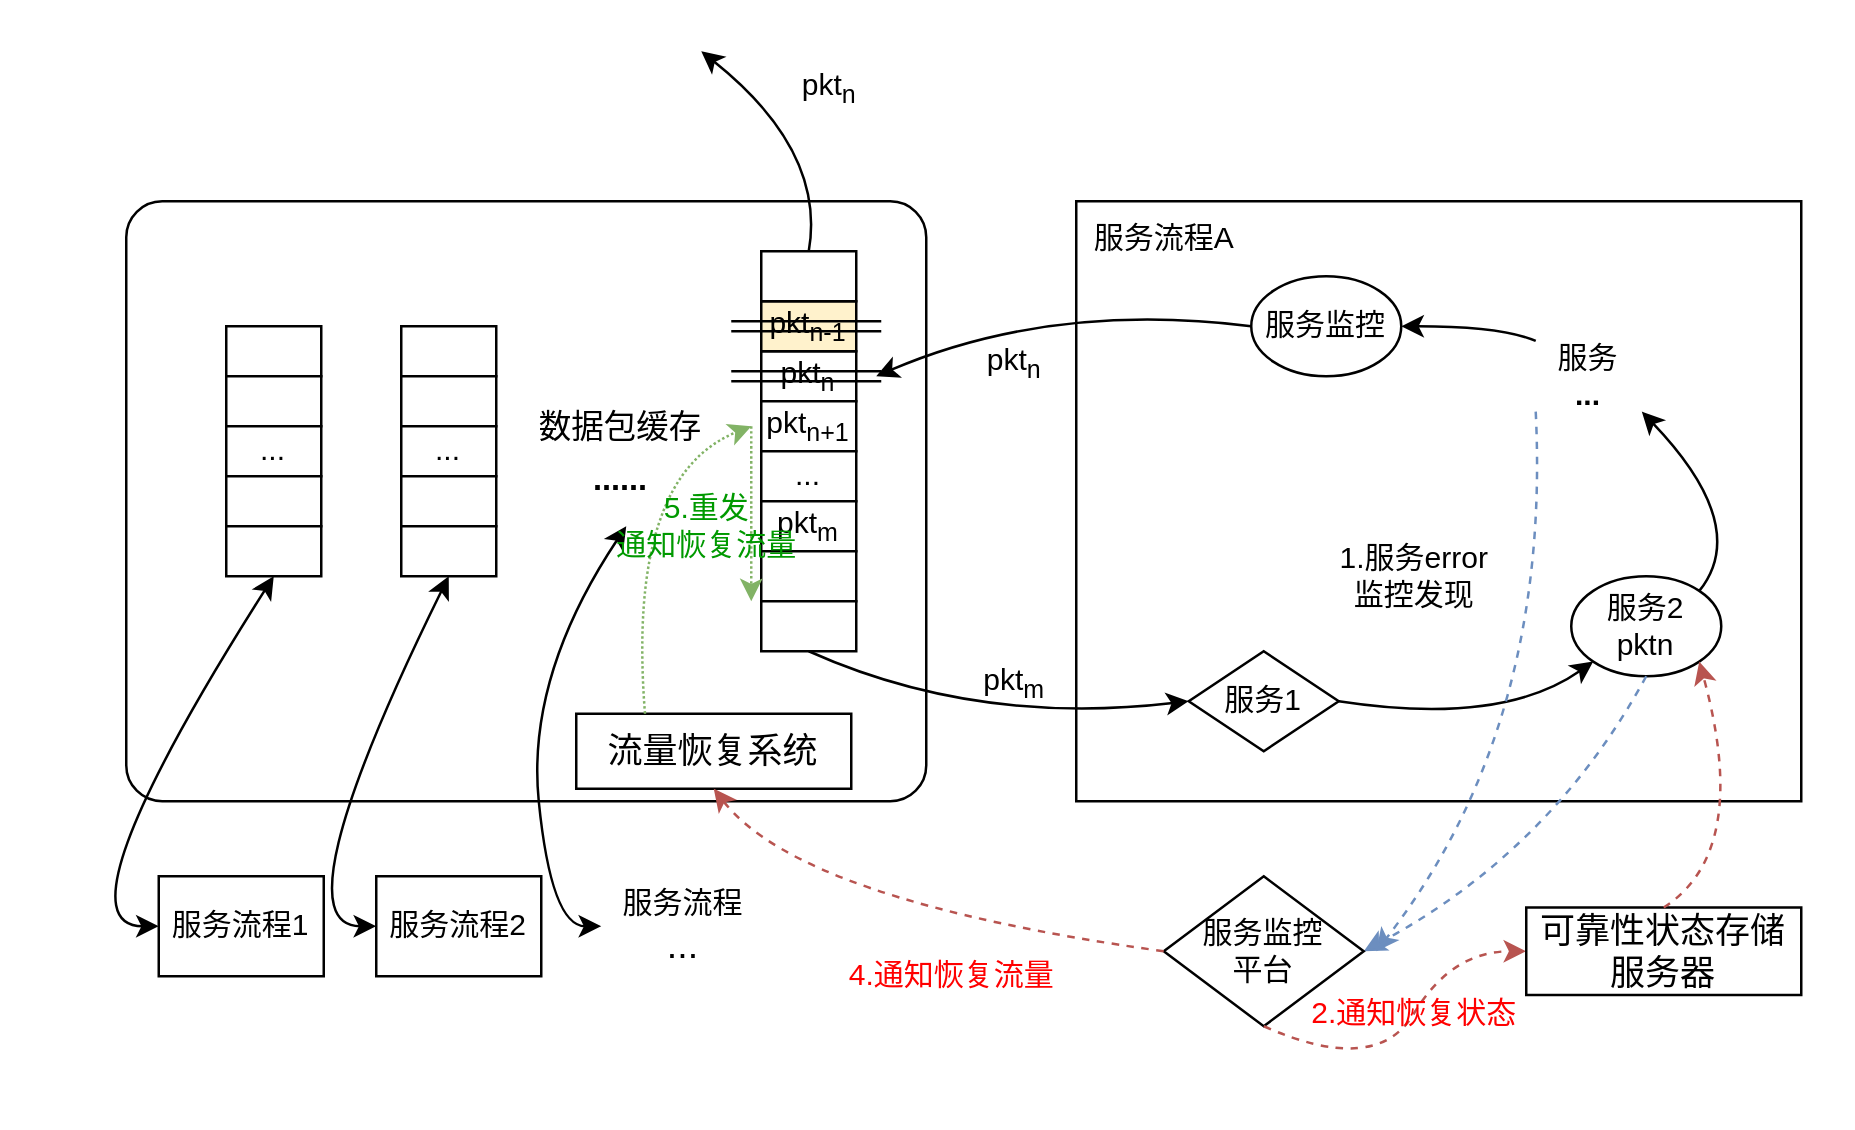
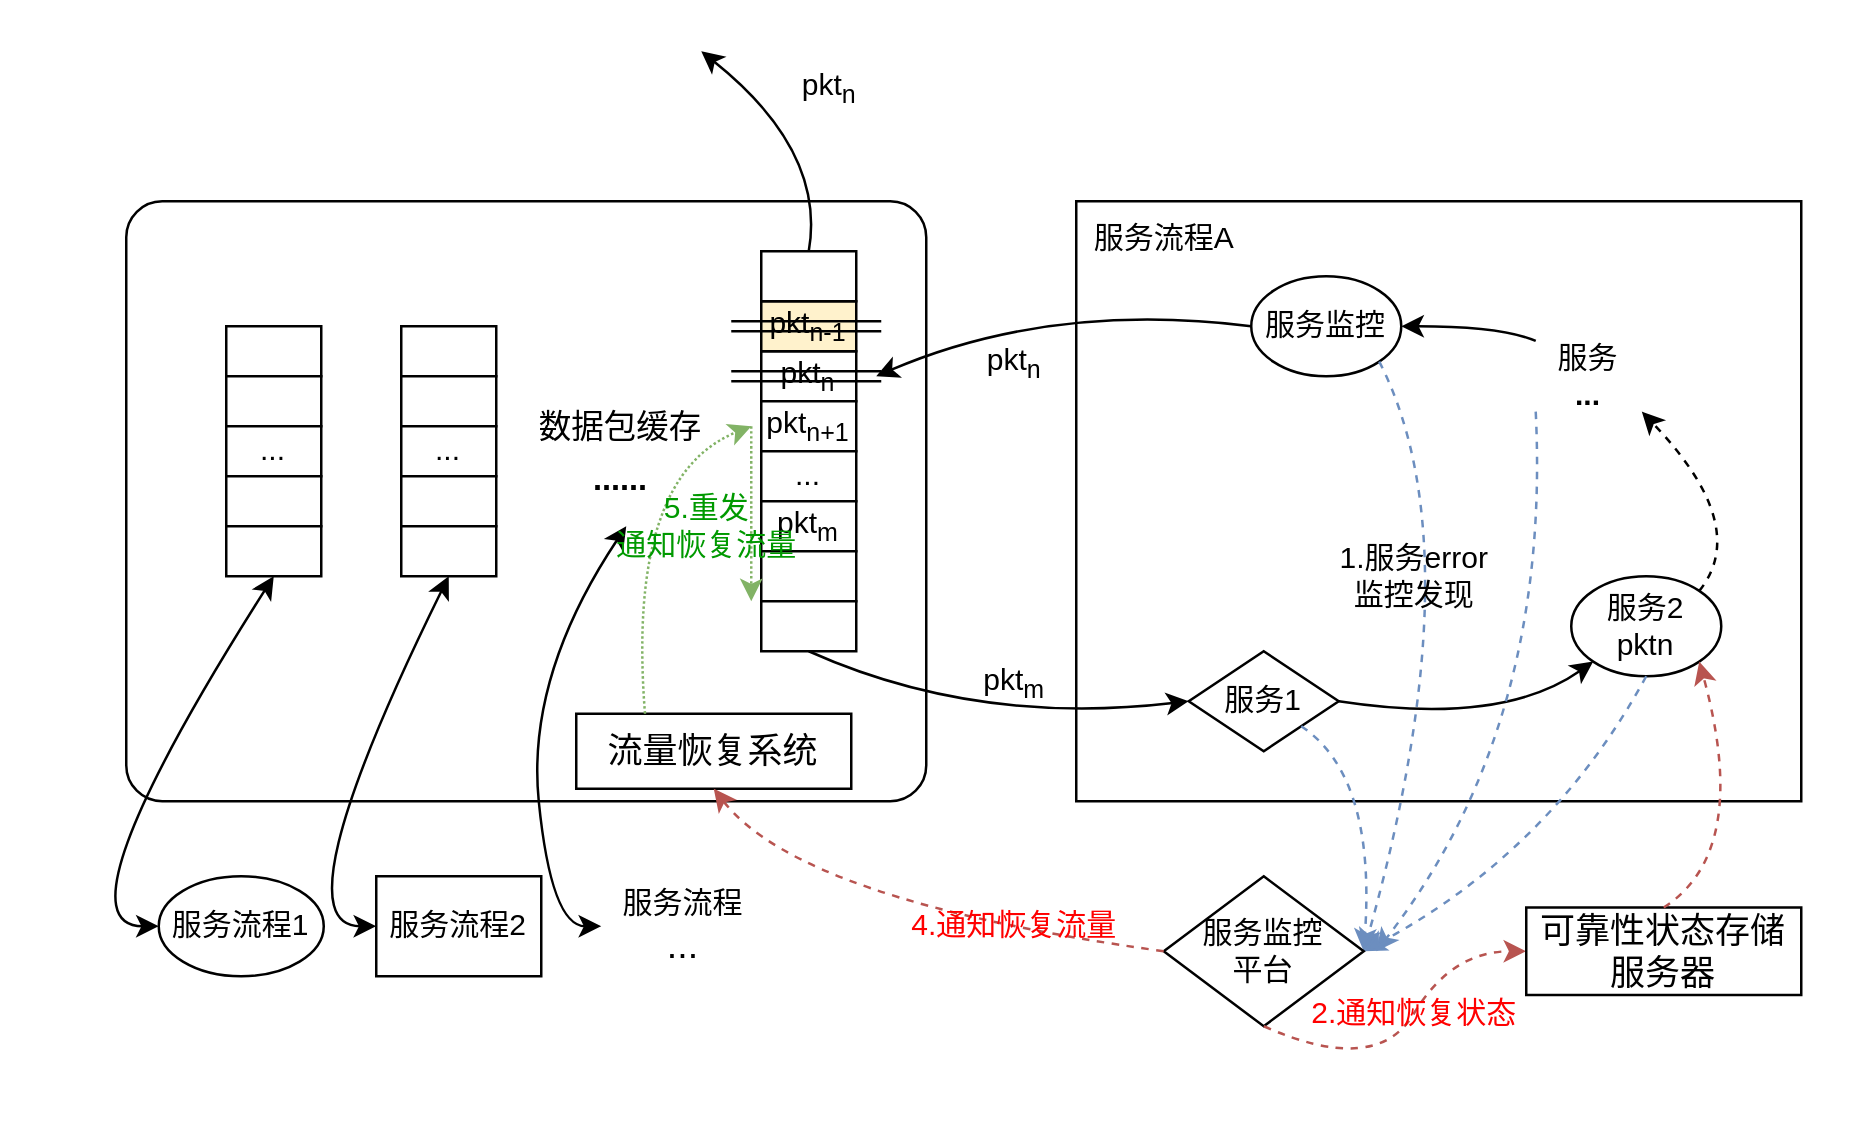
edge "服务2 pktn" -> "服务 ...": style solid -> dashed
edge "服务监控" -> "服务监控 平台": added
edge "服务1" -> "服务监控 平台": added
node "服务流程1": shape rectangle -> ellipse
node "4.通知恢复流量": moved (951, 976) -> (1014, 926)
